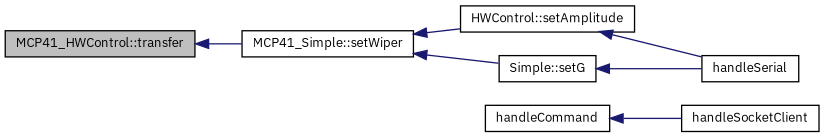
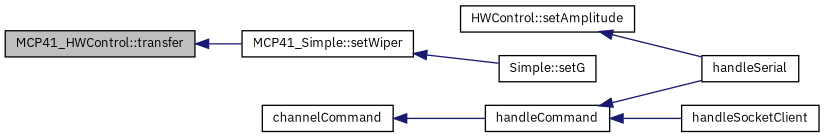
edge "HWControl::setAmplitude" -> "MCP41_Simple::setWiper": removed
edge "handleSerial" -> "Simple::setG": now "handleSerial" -> "handleCommand"
node "channelCommand": added
